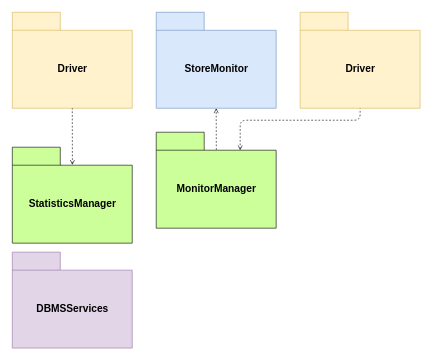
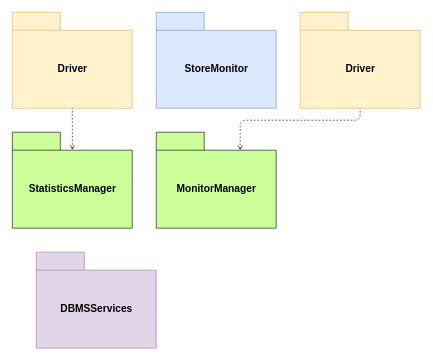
edge "MonitorManager" -> "StoreMonitor": removed
node "StatisticsManager": moved (72, 195) -> (72, 180)
node "DBMSServices": moved (72, 300) -> (96, 300)
